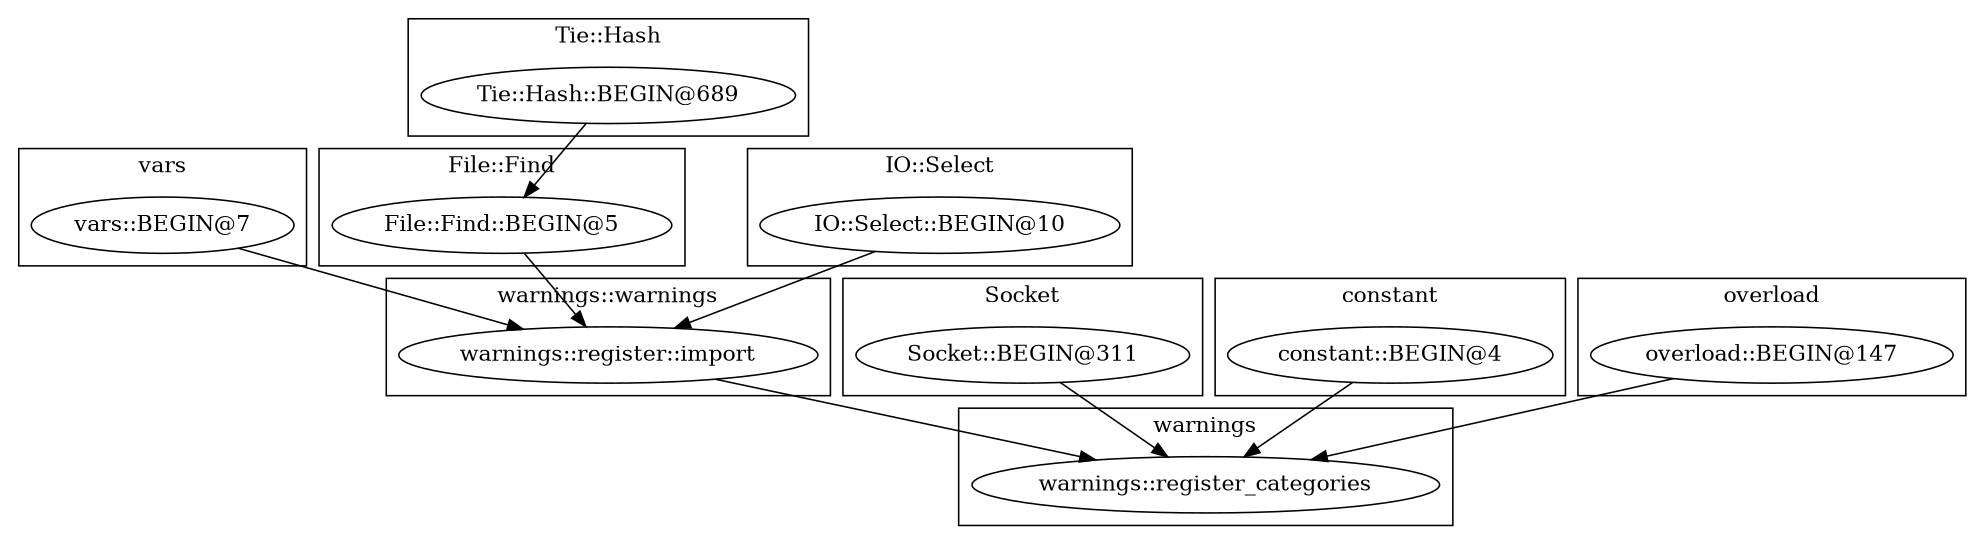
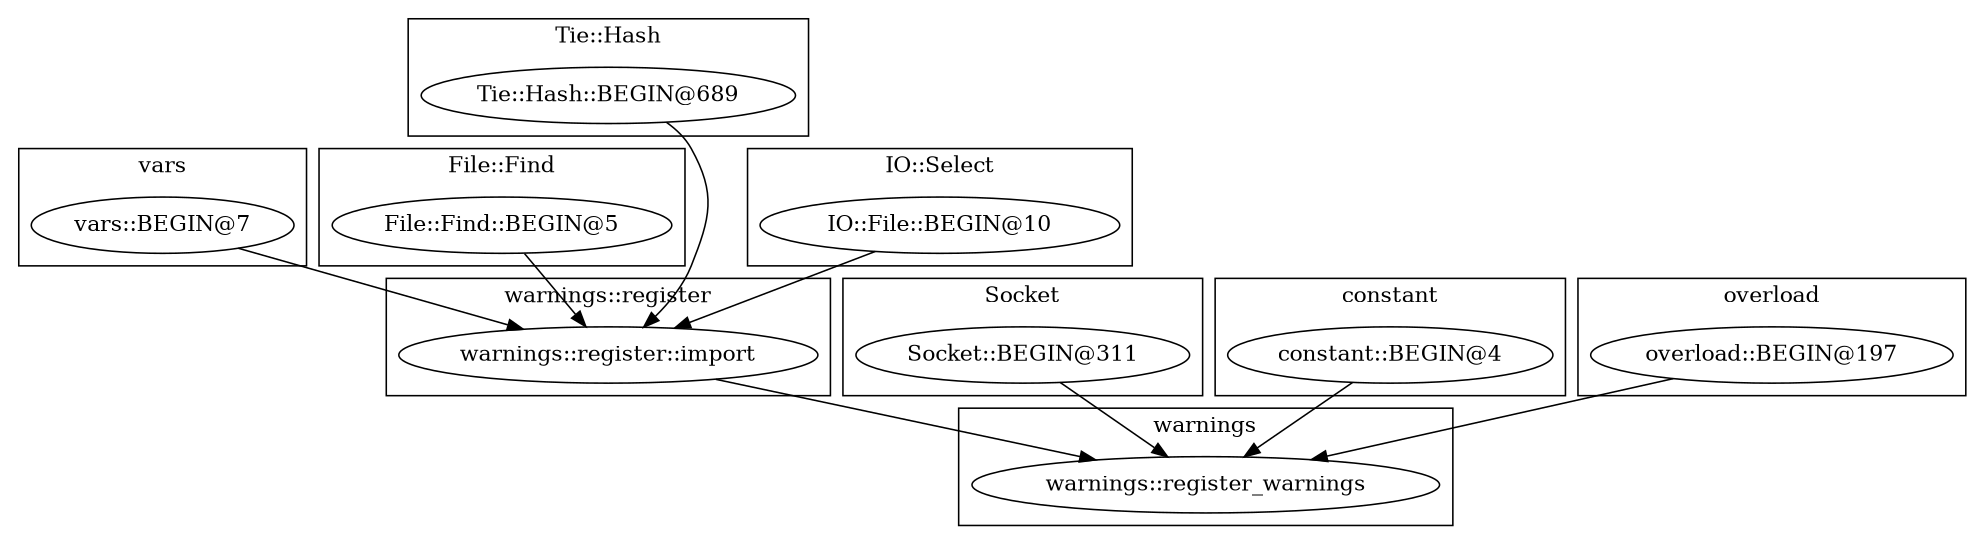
edge "Tie::Hash::BEGIN@689" -> "File::Find::BEGIN@5": now "Tie::Hash::BEGIN@689" -> "warnings::register::import"
node "IO::Select::BEGIN@10": label "IO::Select::BEGIN@10" -> "IO::File::BEGIN@10"
cluster "warnings::warnings": label "warnings::warnings" -> "warnings::register"
node "overload::BEGIN@147": label "overload::BEGIN@147" -> "overload::BEGIN@197"
node "warnings::register_categories": label "warnings::register_categories" -> "warnings::register_warnings"
